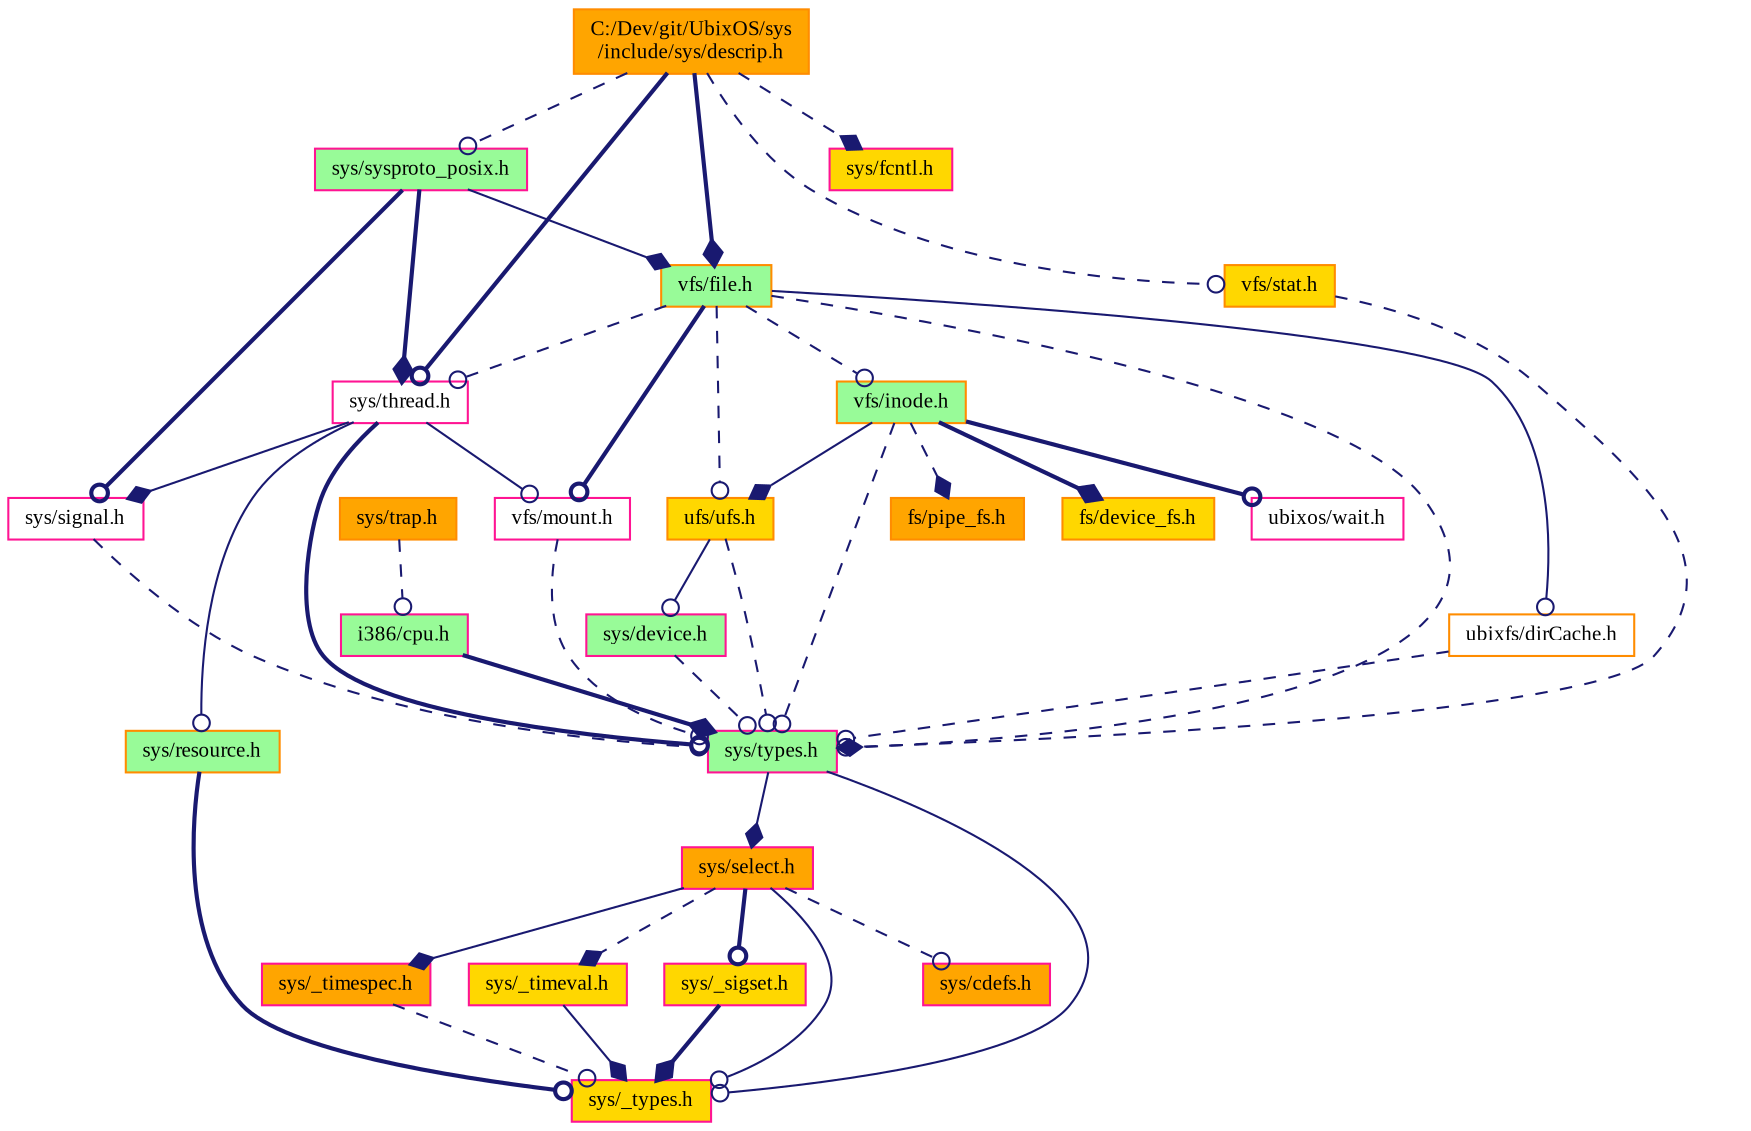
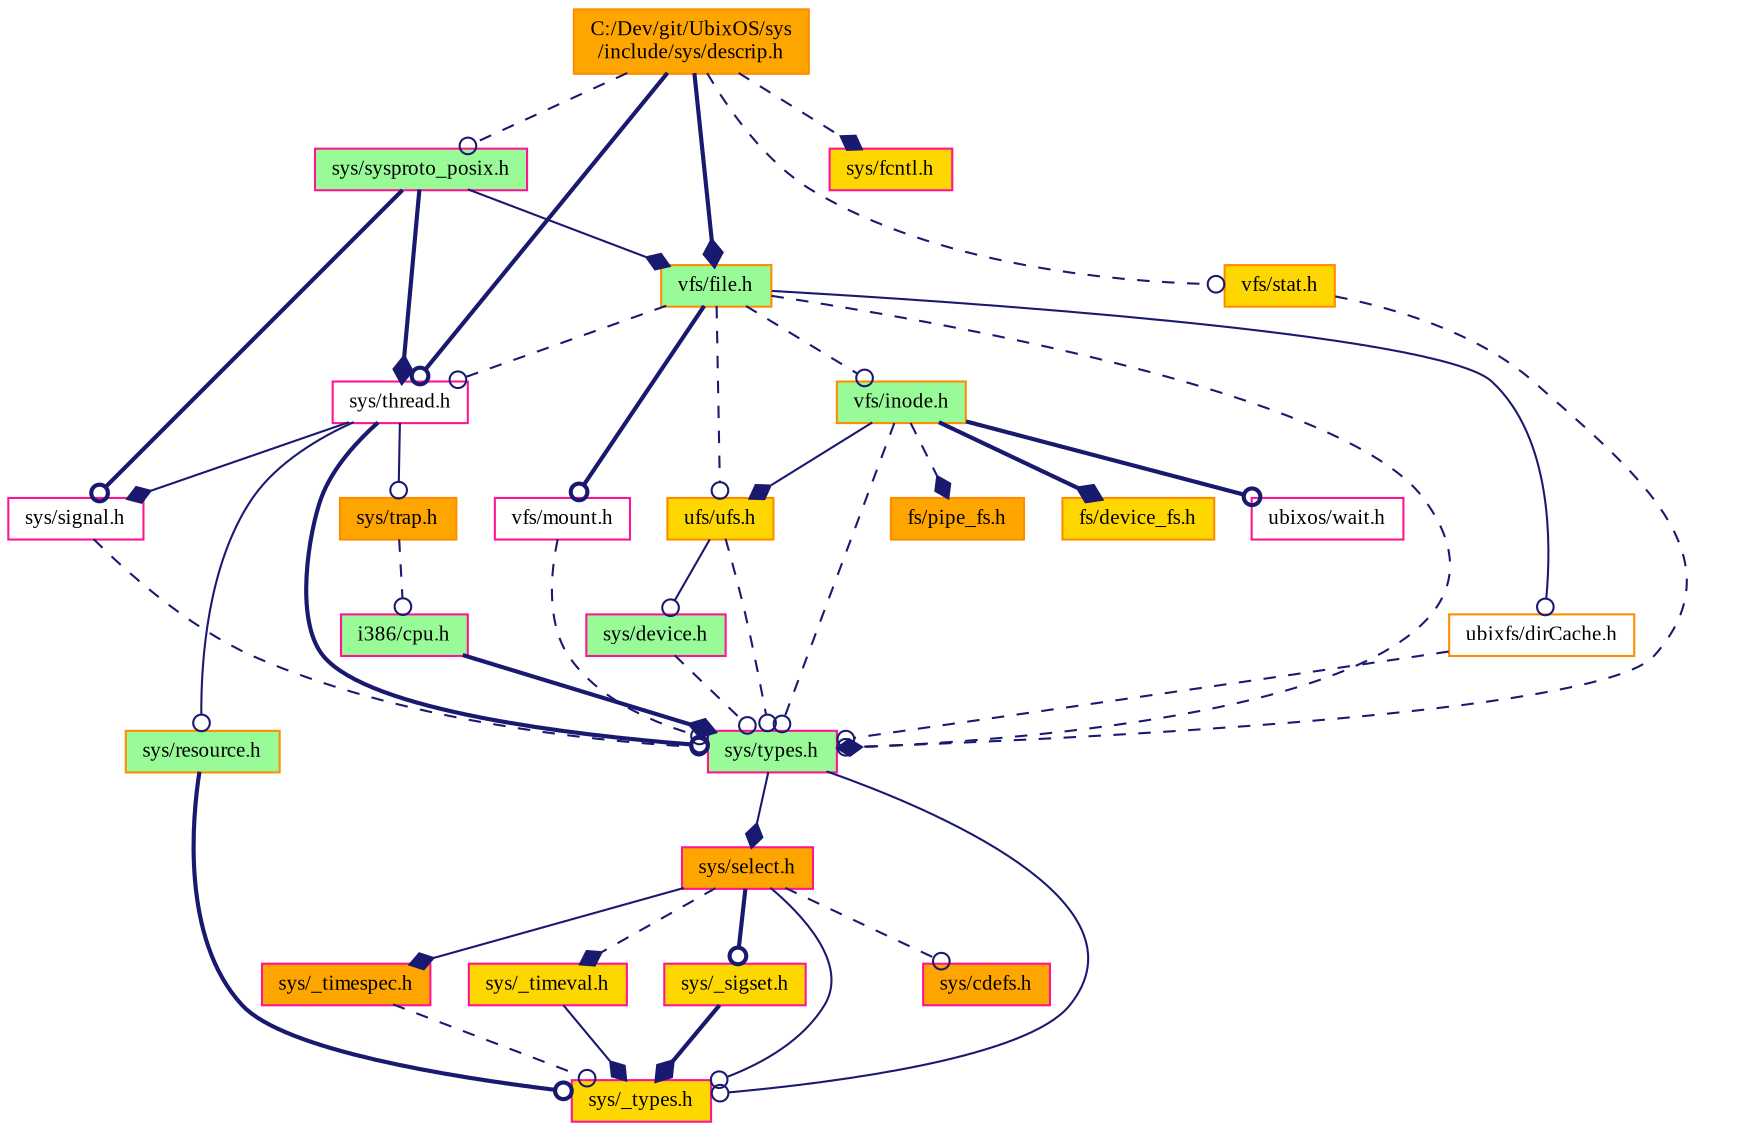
edge "sys/thread.h" -> "vfs/mount.h": now "sys/thread.h" -> "sys/trap.h"
